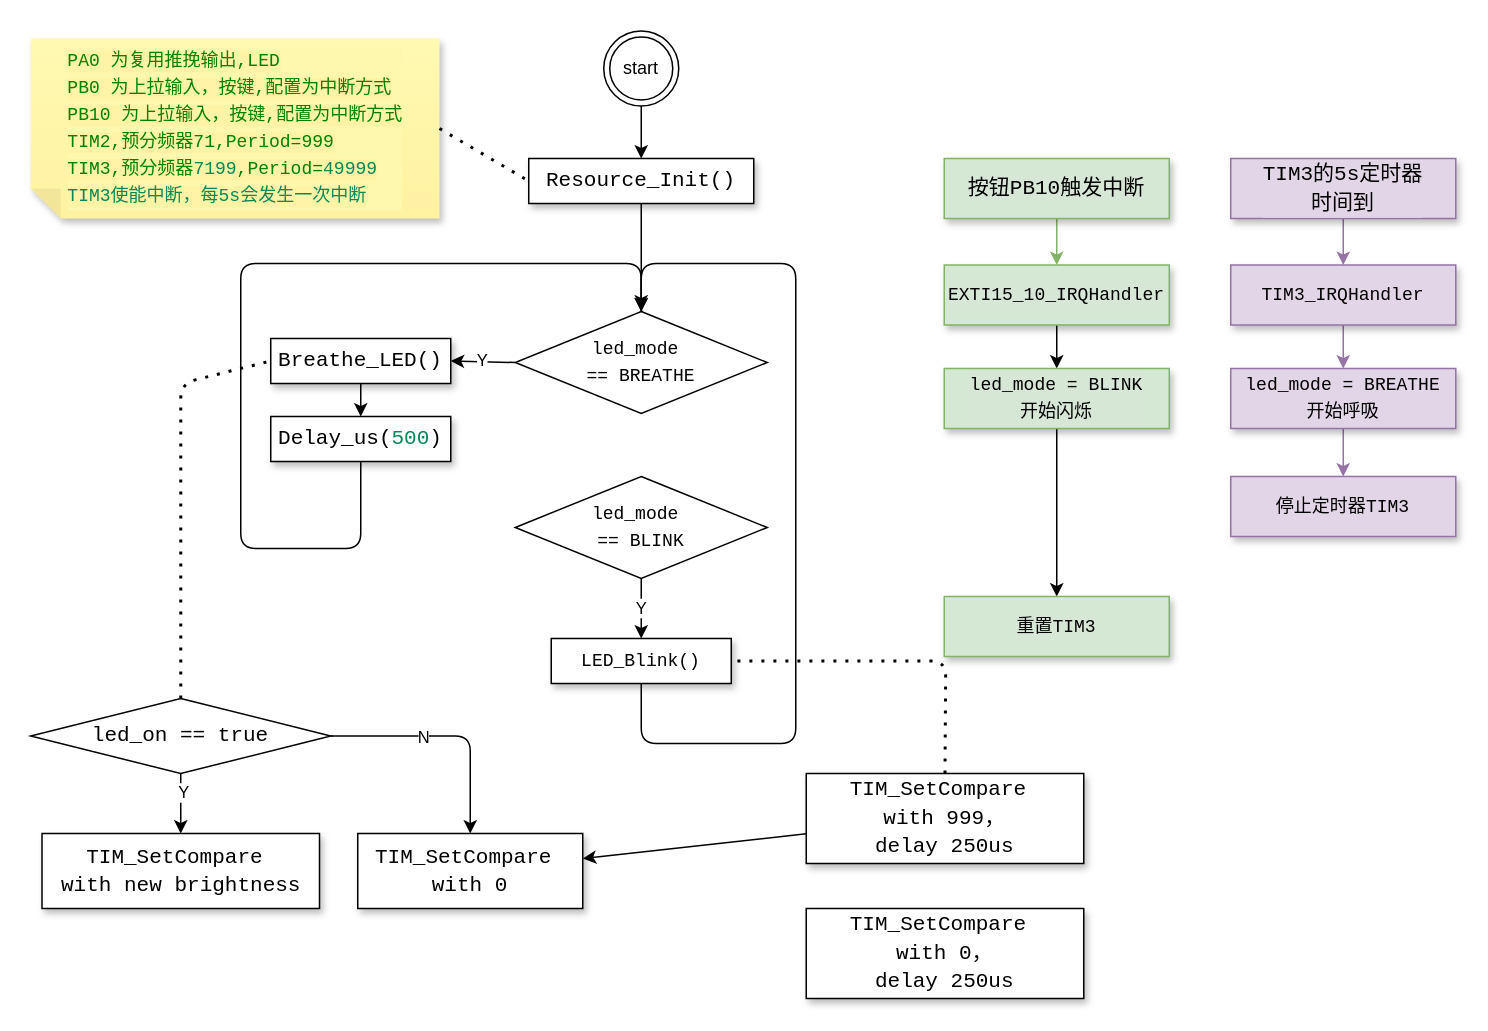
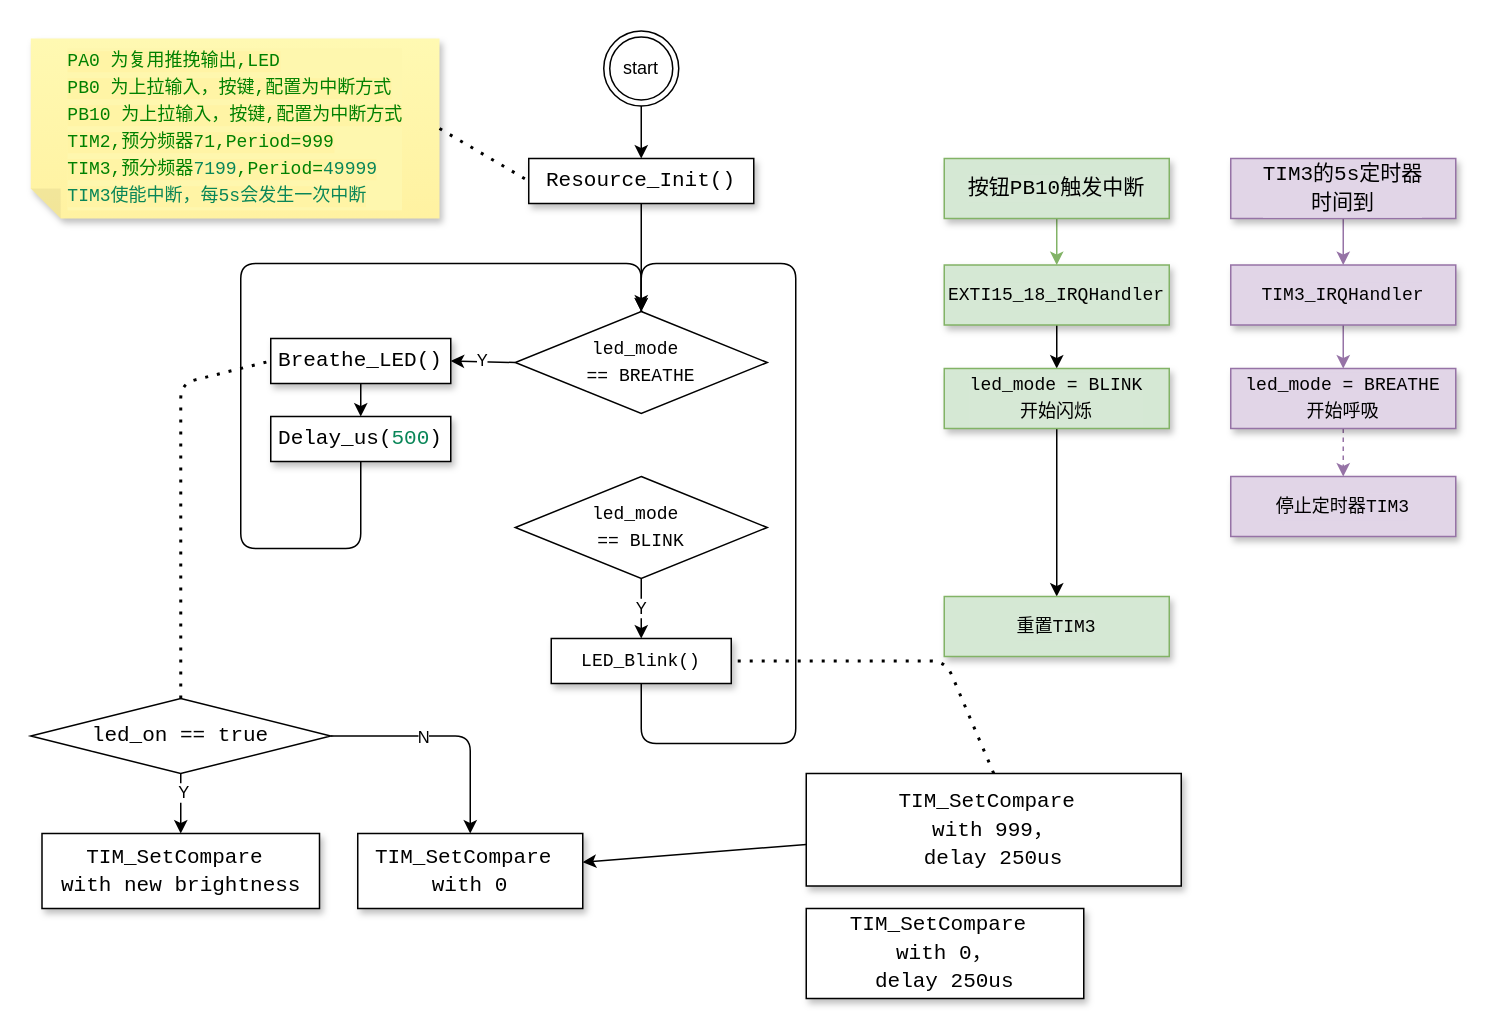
node "EXTI15_10_IRQHandler": label "EXTI15_10_IRQHandler" -> "EXTI15_18_IRQHandler"
edge "led_mode = BREATHE 开始呼吸" -> "停止定时器TIM3": style solid -> dashed
node "TIM_SetCompare with 999， delay 250us": size 278x90 -> 375x113
